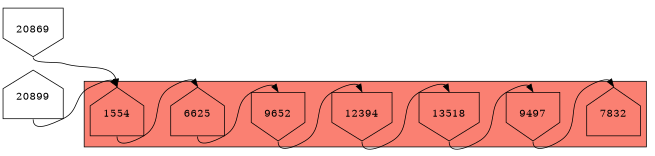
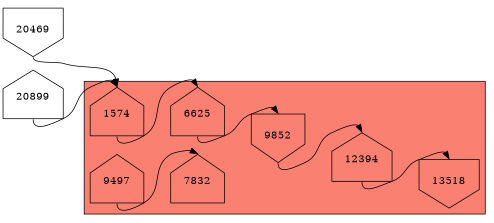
node "20869": label "20869" -> "20469"
node "1554": label "1554" -> "1574"
node "9652": label "9652" -> "9852"
node "12394": shape invhouse -> house
node "9497": shape invhouse -> house
edge "13518" -> "9497": removed
